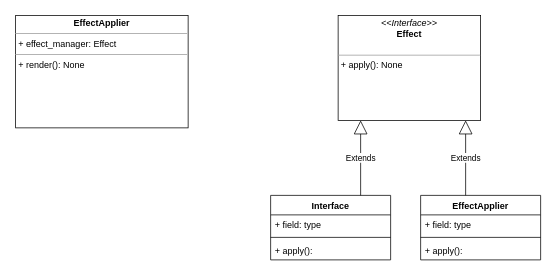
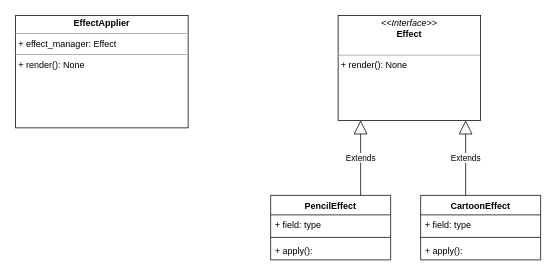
node "<<Interface>> Effect + apply(): None": label "<<Interface>> Effect + apply(): None" -> "<<Interface>> Effect + render(): None"
node "Interface": label "Interface" -> "PencilEffect"
node "EffectApplier": label "EffectApplier" -> "CartoonEffect"
